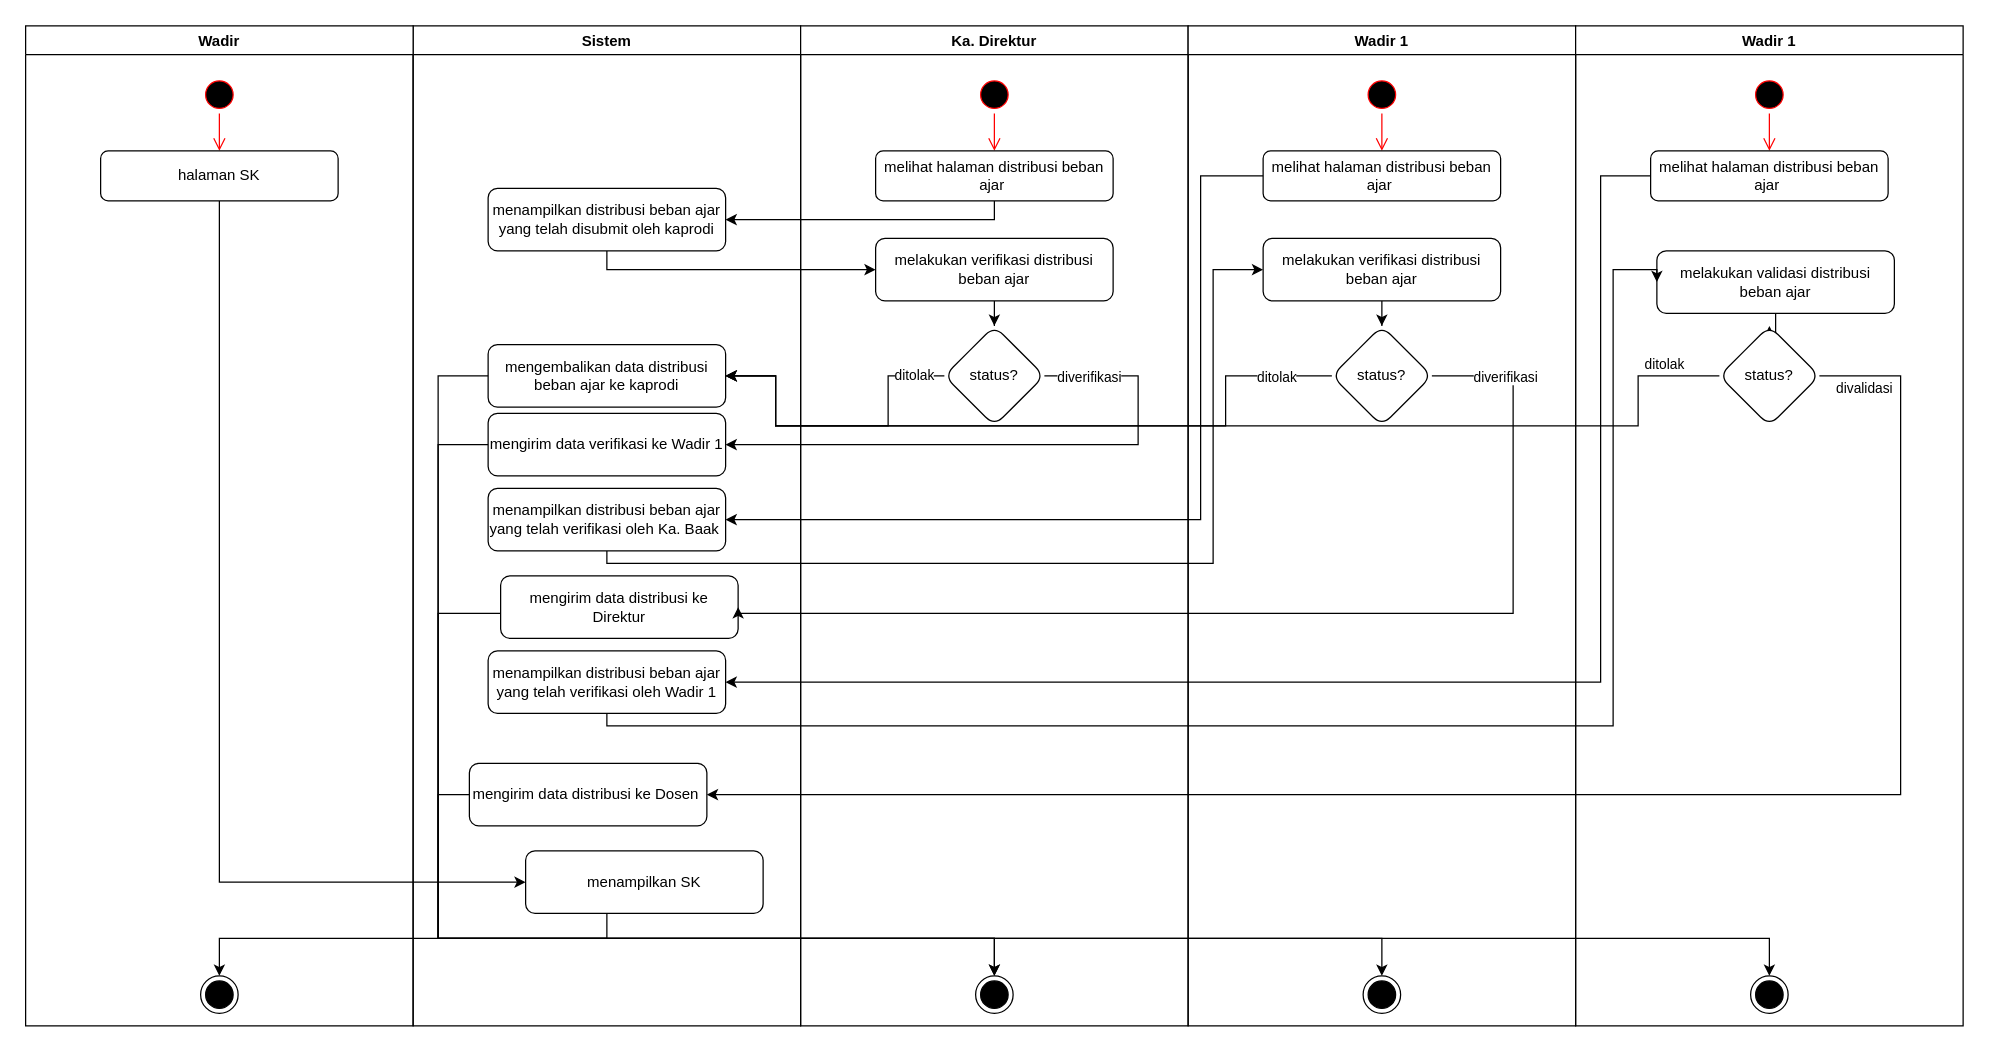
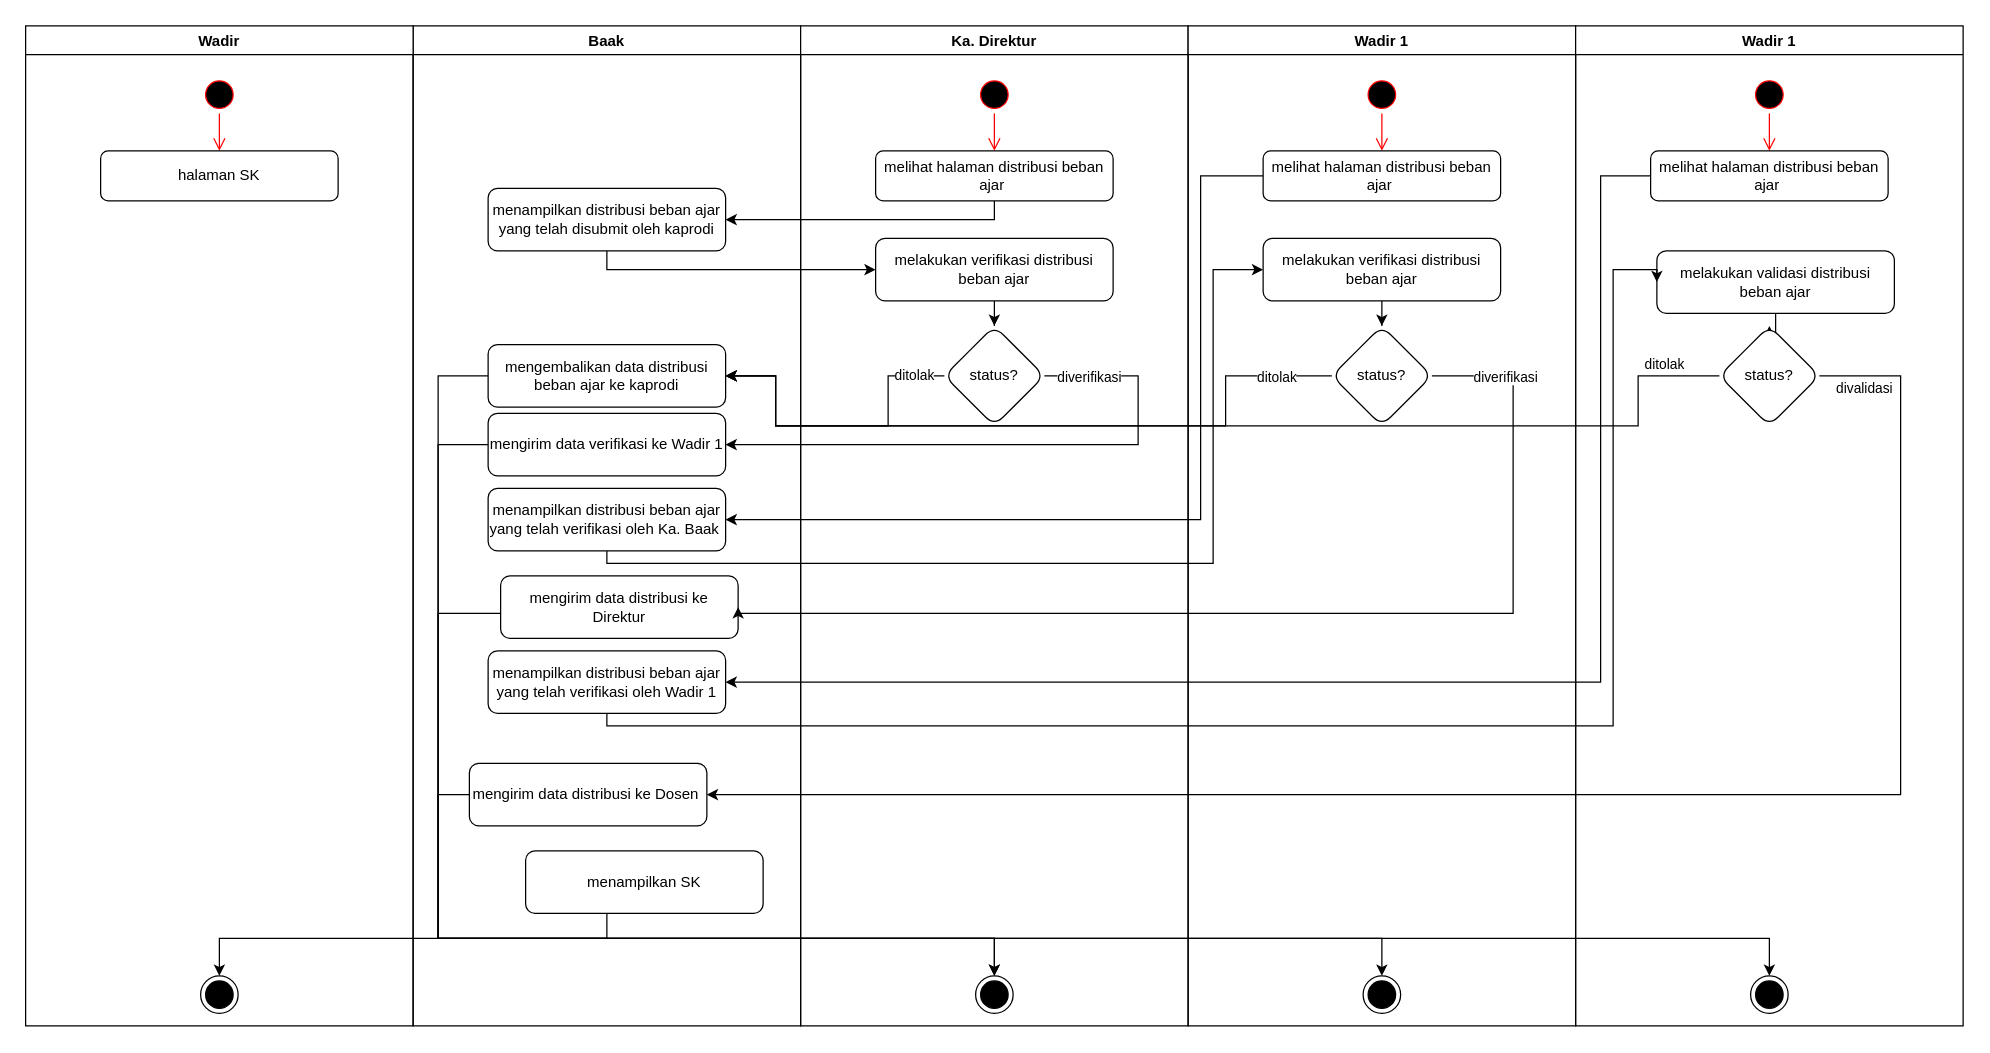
node "Sistem": label "Sistem" -> "Baak"
edge "halaman SK" -> "menampilkan SK": removed
